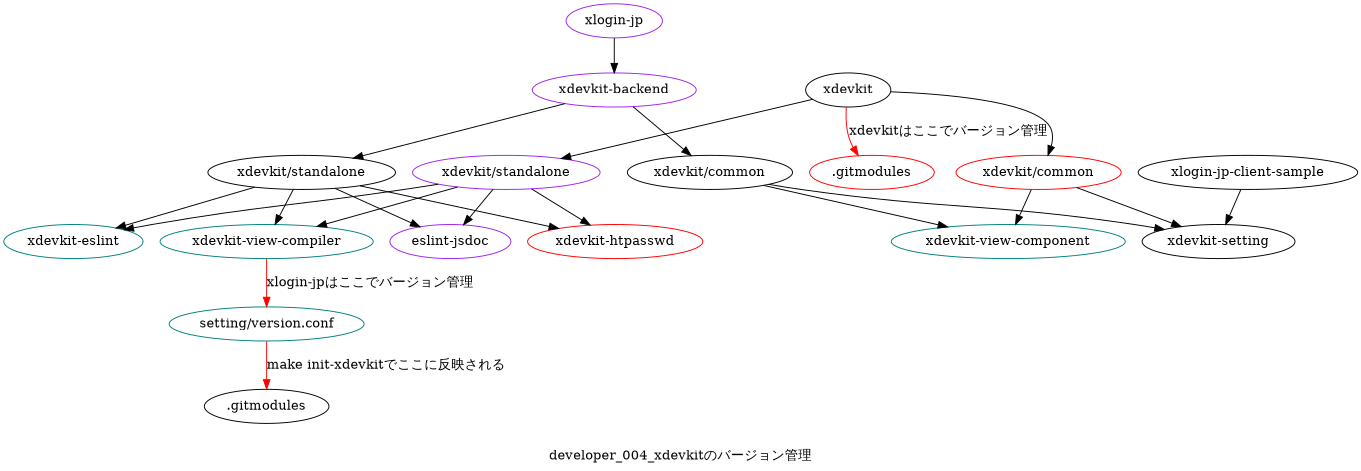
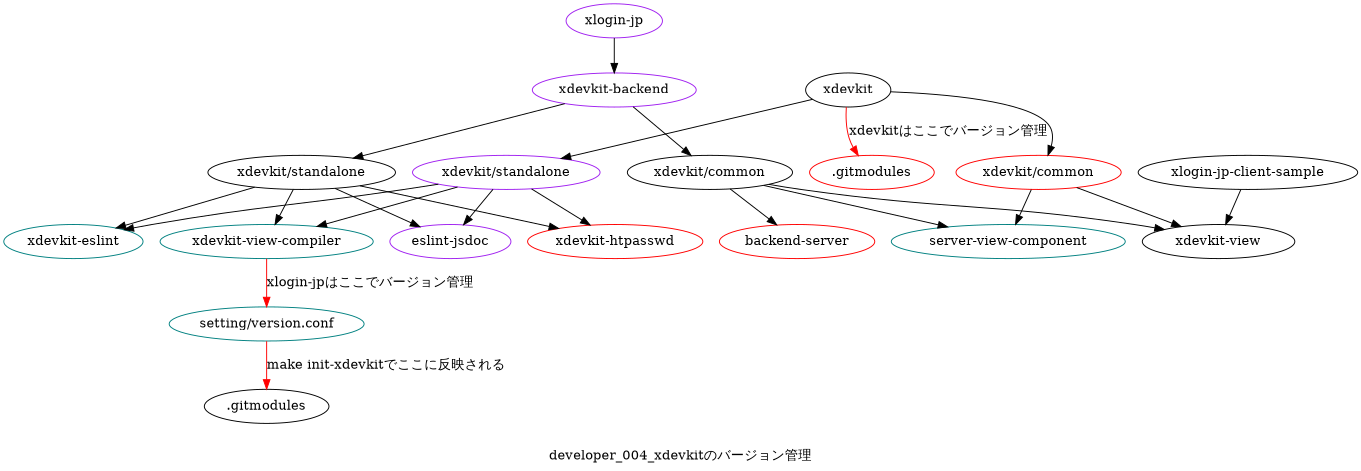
node "backend-server": added
node "xdevkit-view-component": label "xdevkit-view-component" -> "server-view-component"
node "xdevkit-setting": label "xdevkit-setting" -> "xdevkit-view"
